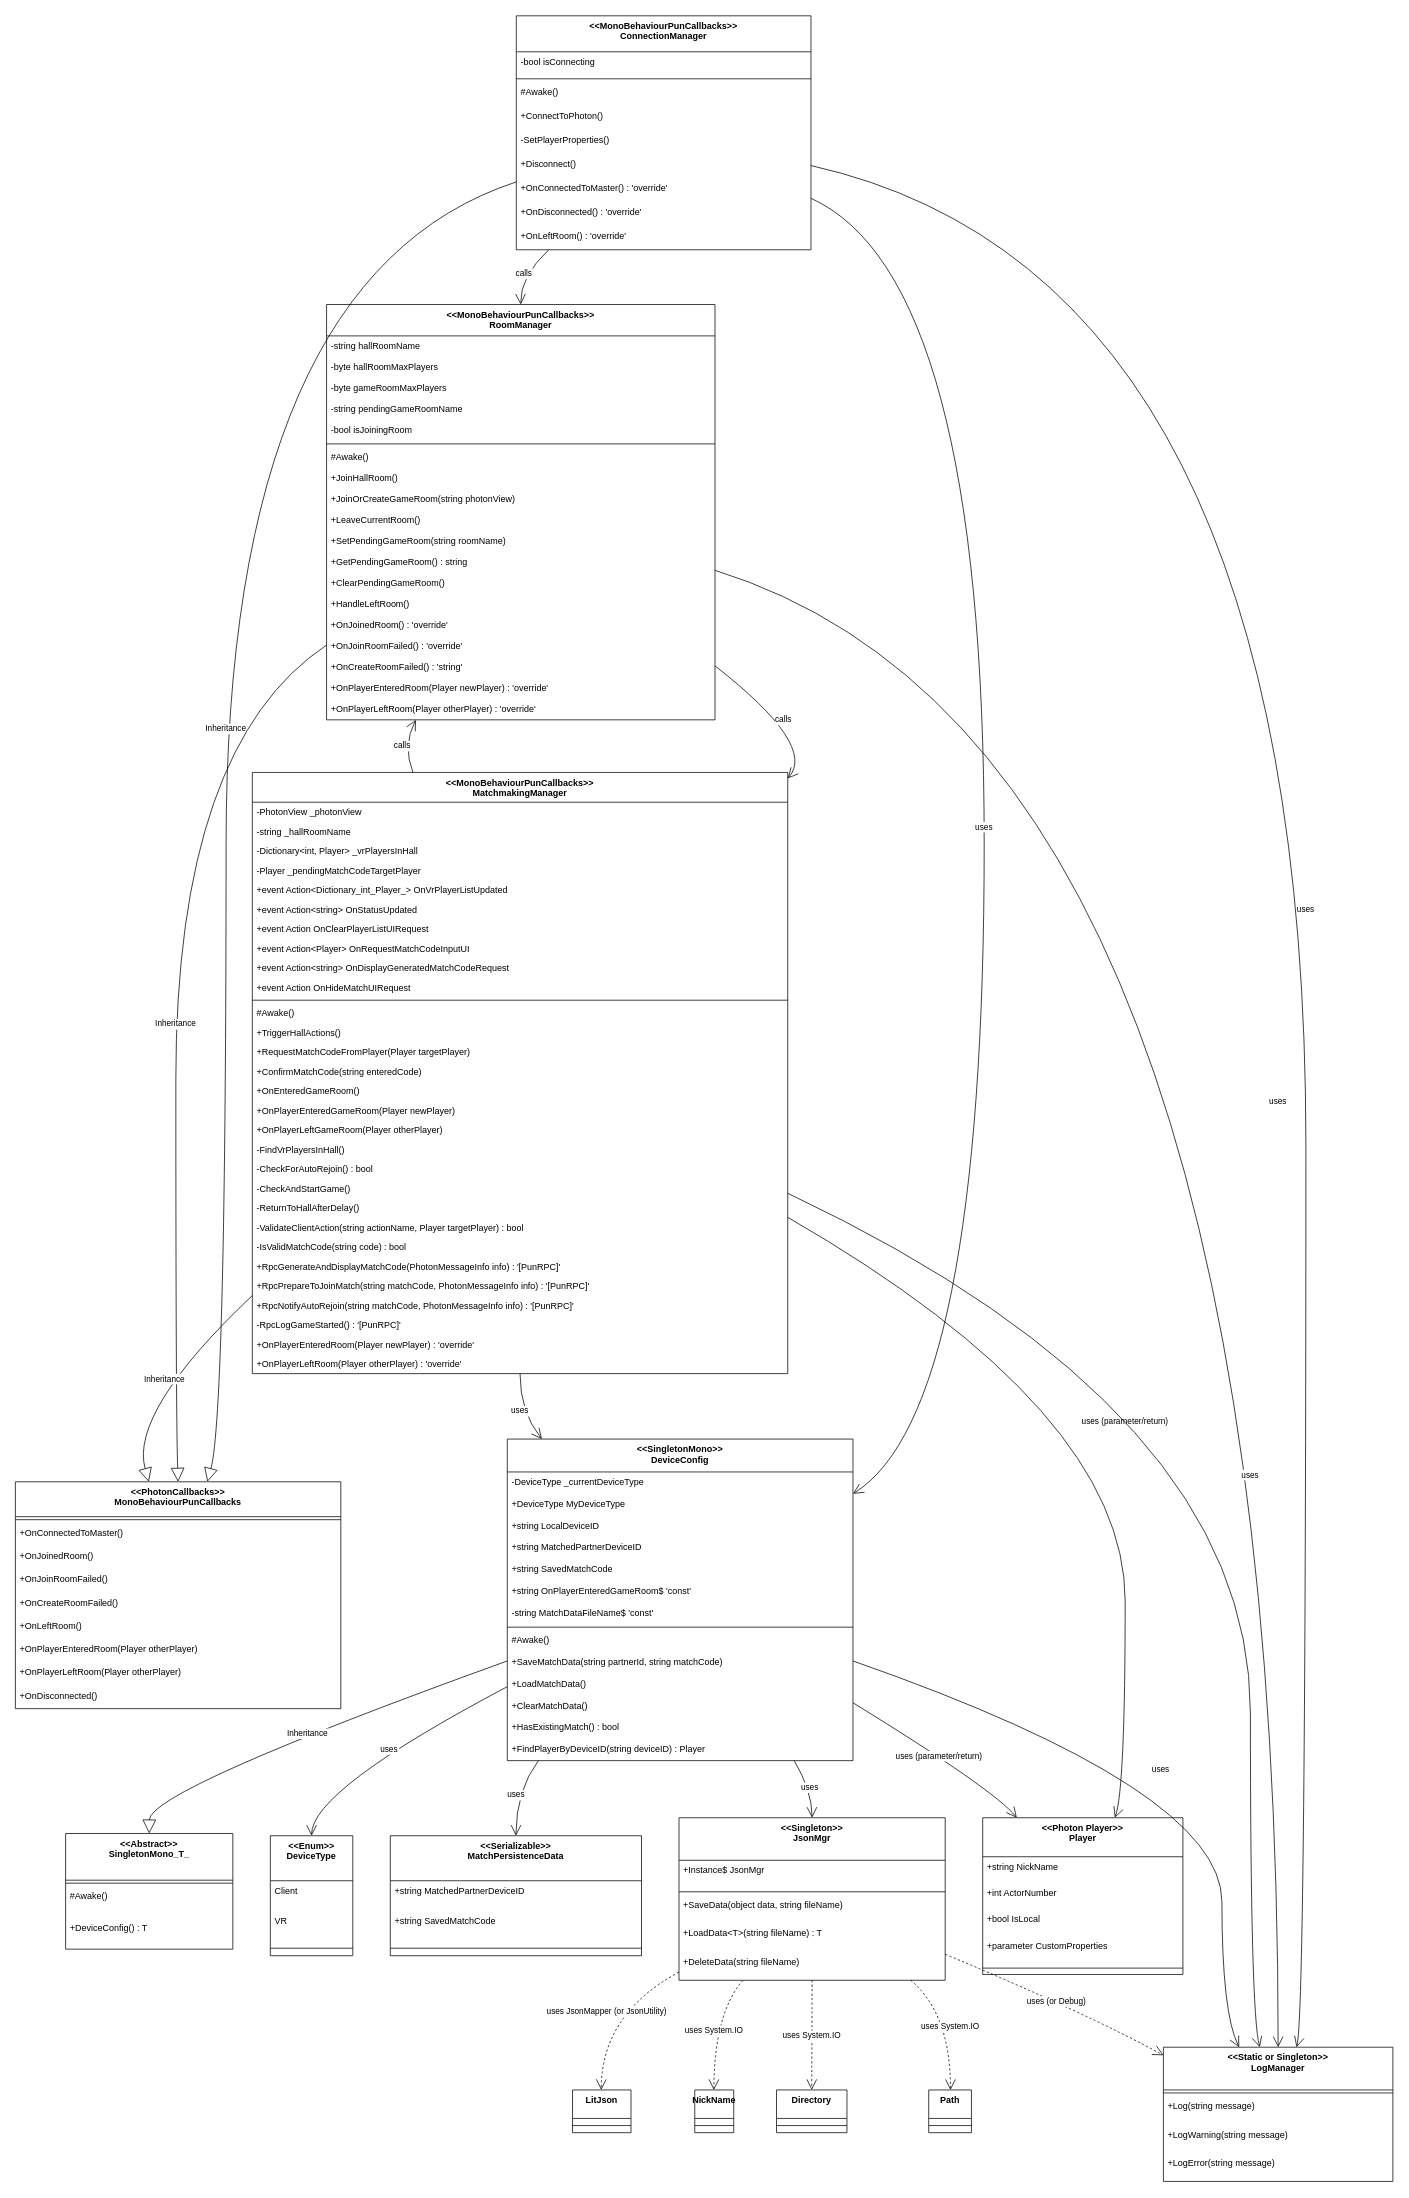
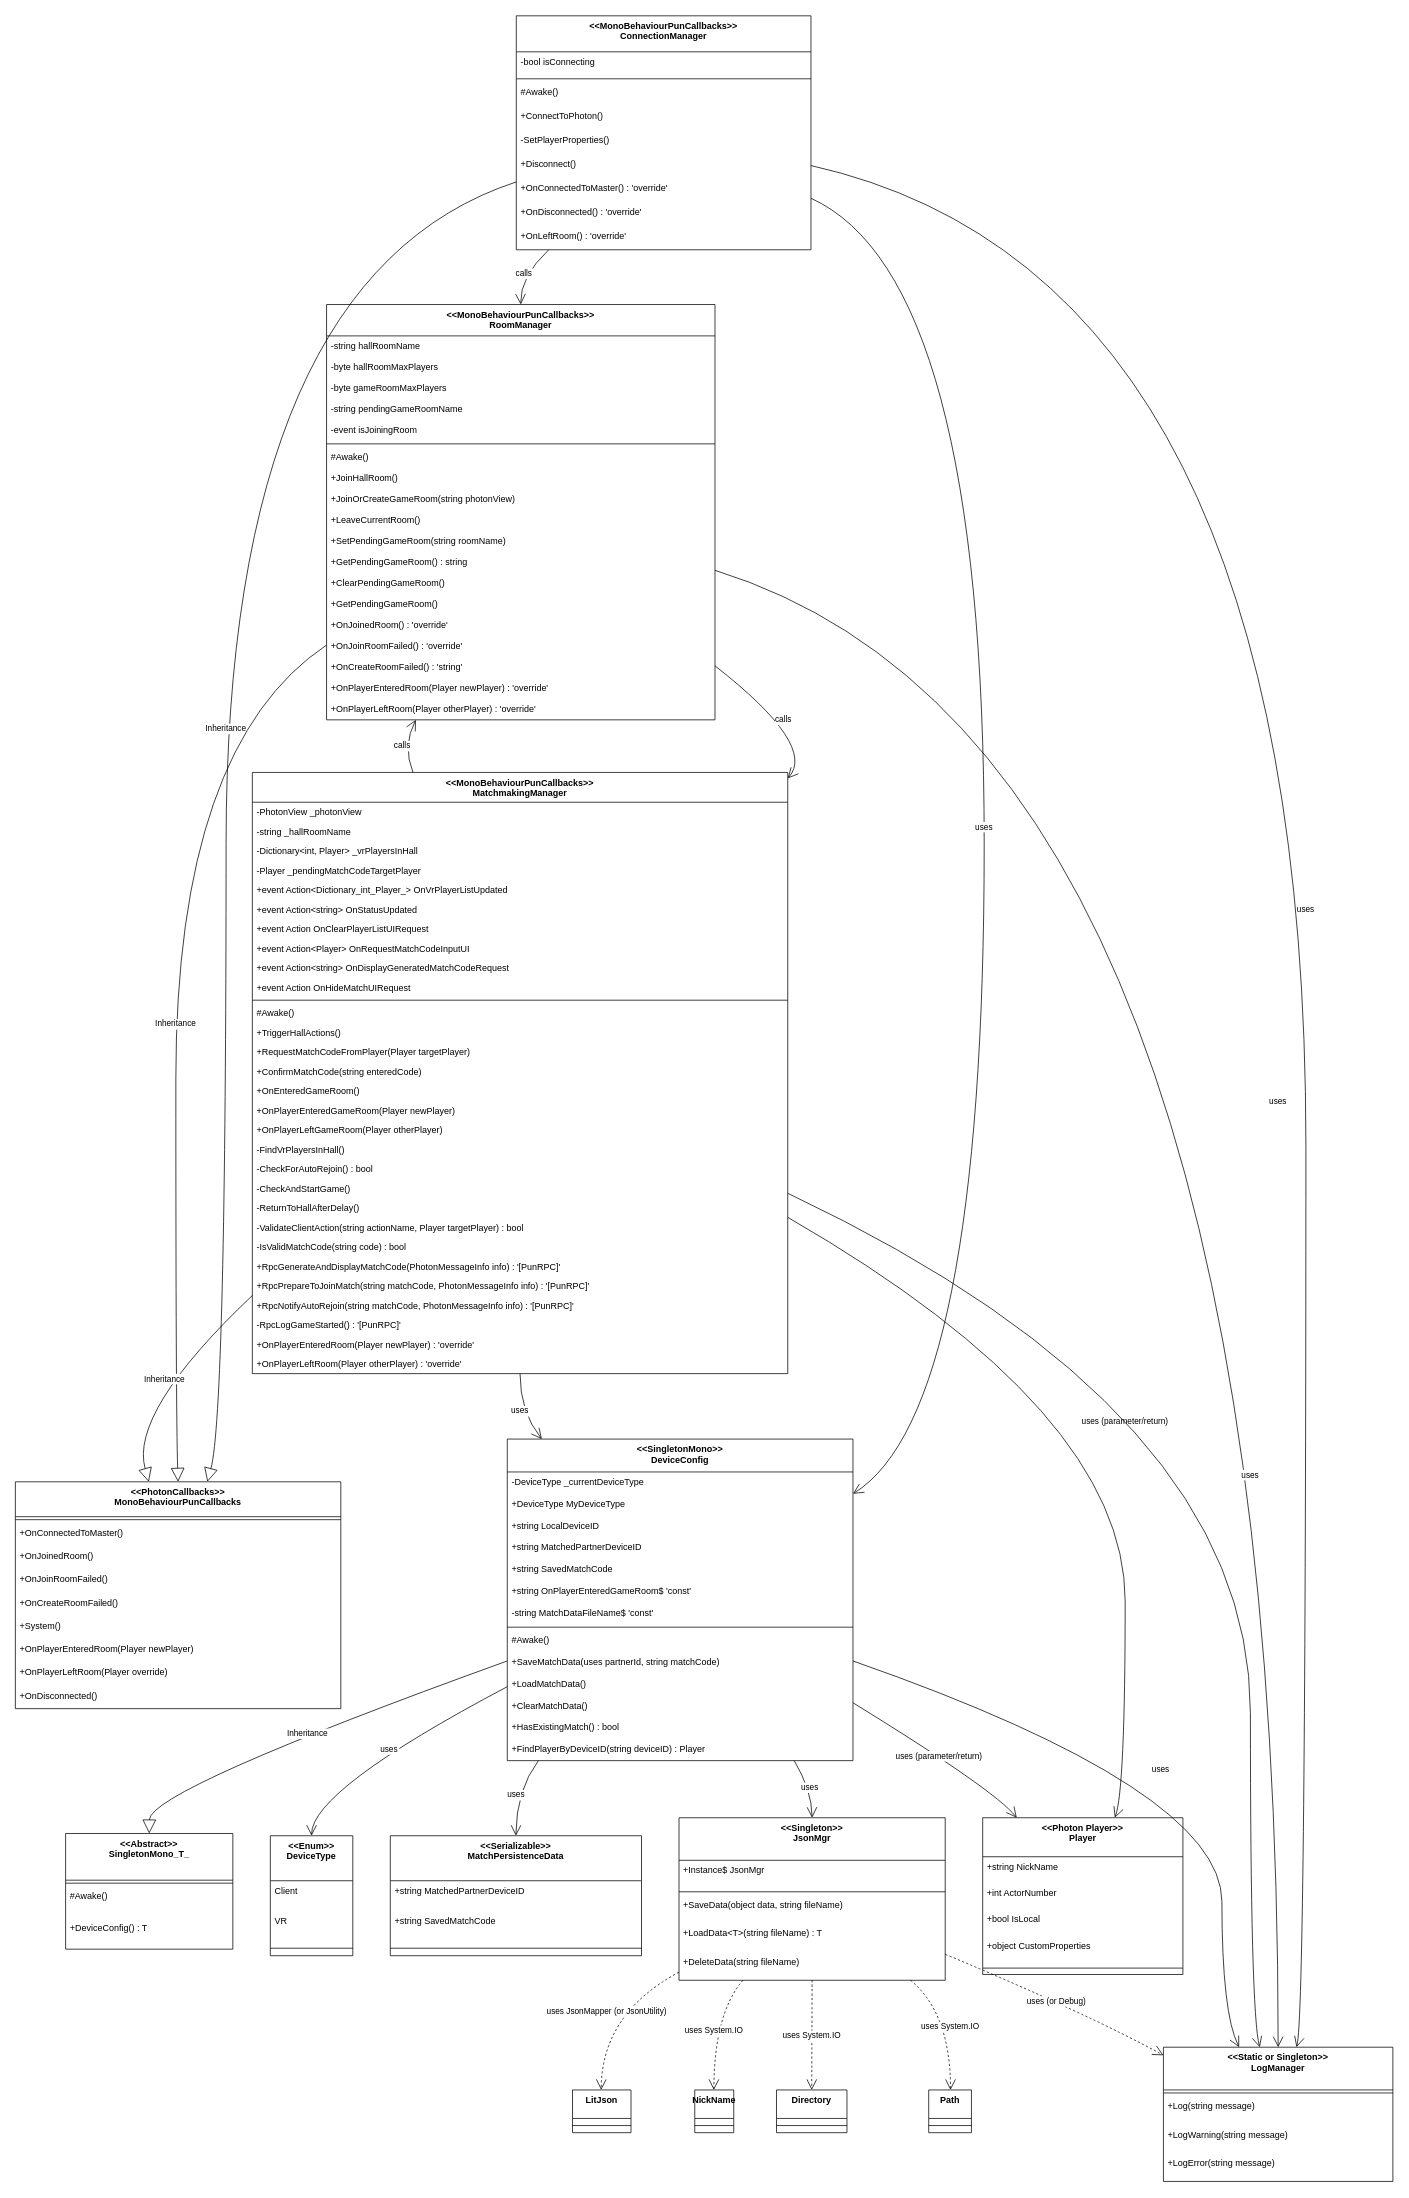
node "-bool isJoiningRoom": label "-bool isJoiningRoom" -> "-event isJoiningRoom"
node "+HandleLeftRoom()": label "+HandleLeftRoom()" -> "+GetPendingGameRoom()"
node "+OnLeftRoom()": label "+OnLeftRoom()" -> "+System()"
node "+OnPlayerEnteredRoom(Player otherPlayer)": label "+OnPlayerEnteredRoom(Player otherPlayer)" -> "+OnPlayerEnteredRoom(Player newPlayer)"
node "+SaveMatchData(string partnerId, string matchCode)": label "+SaveMatchData(string partnerId, string matchCode)" -> "+SaveMatchData(uses partnerId, string matchCode)"
node "+OnPlayerLeftRoom(Player otherPlayer)": label "+OnPlayerLeftRoom(Player otherPlayer)" -> "+OnPlayerLeftRoom(Player override)"
node "+parameter CustomProperties": label "+parameter CustomProperties" -> "+object CustomProperties"
